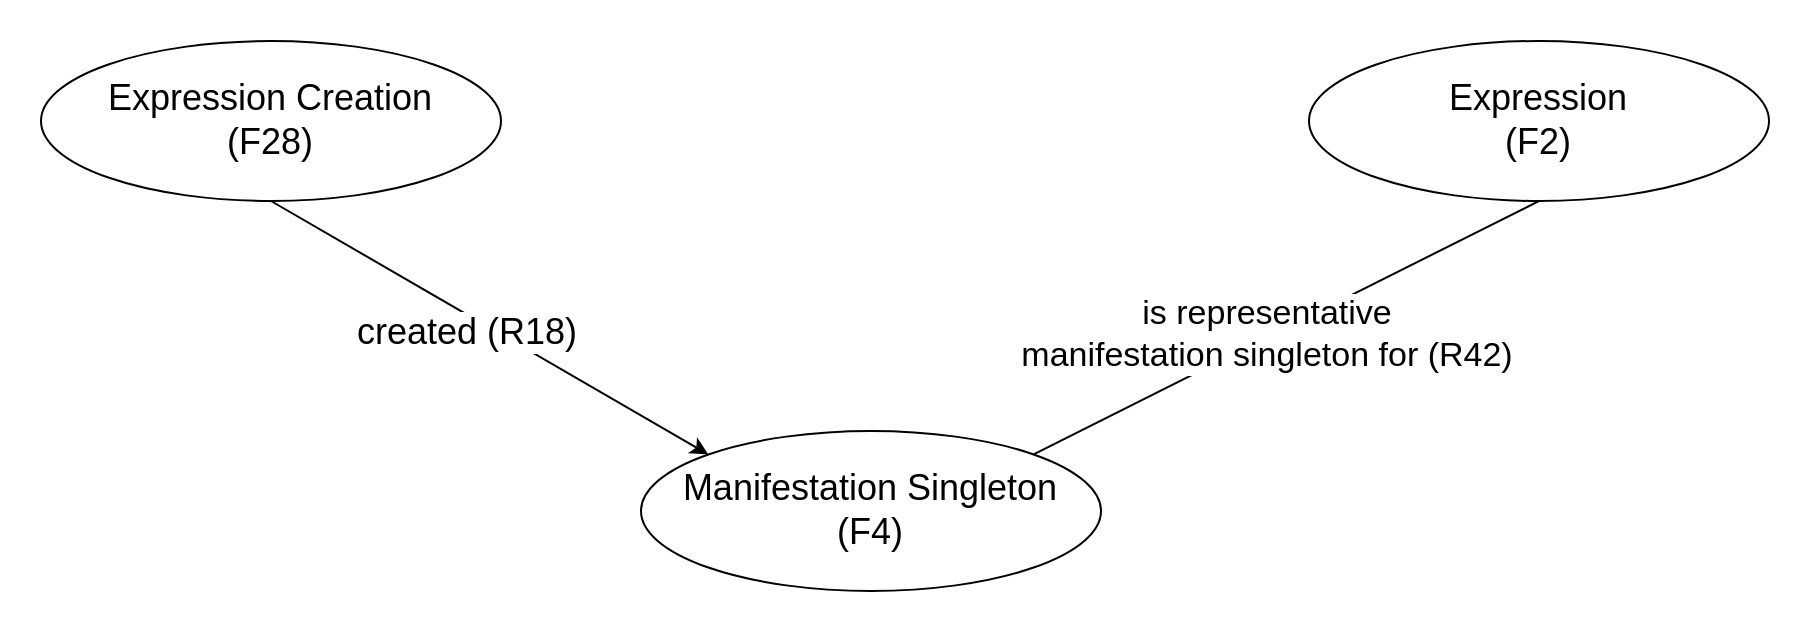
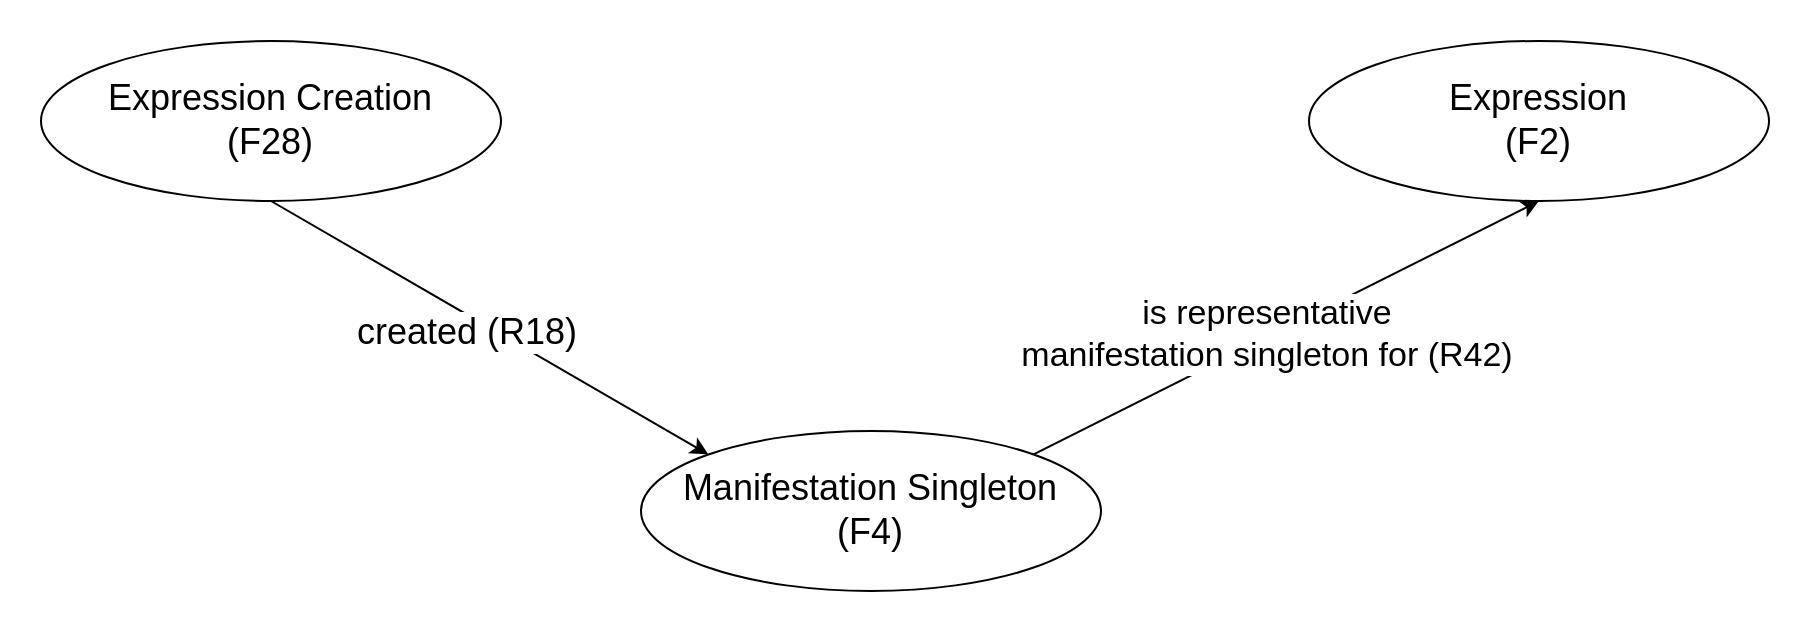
edge "Expression (F2)" -- "Manifestation Singleton (F4)": arrowhead none -> classic
